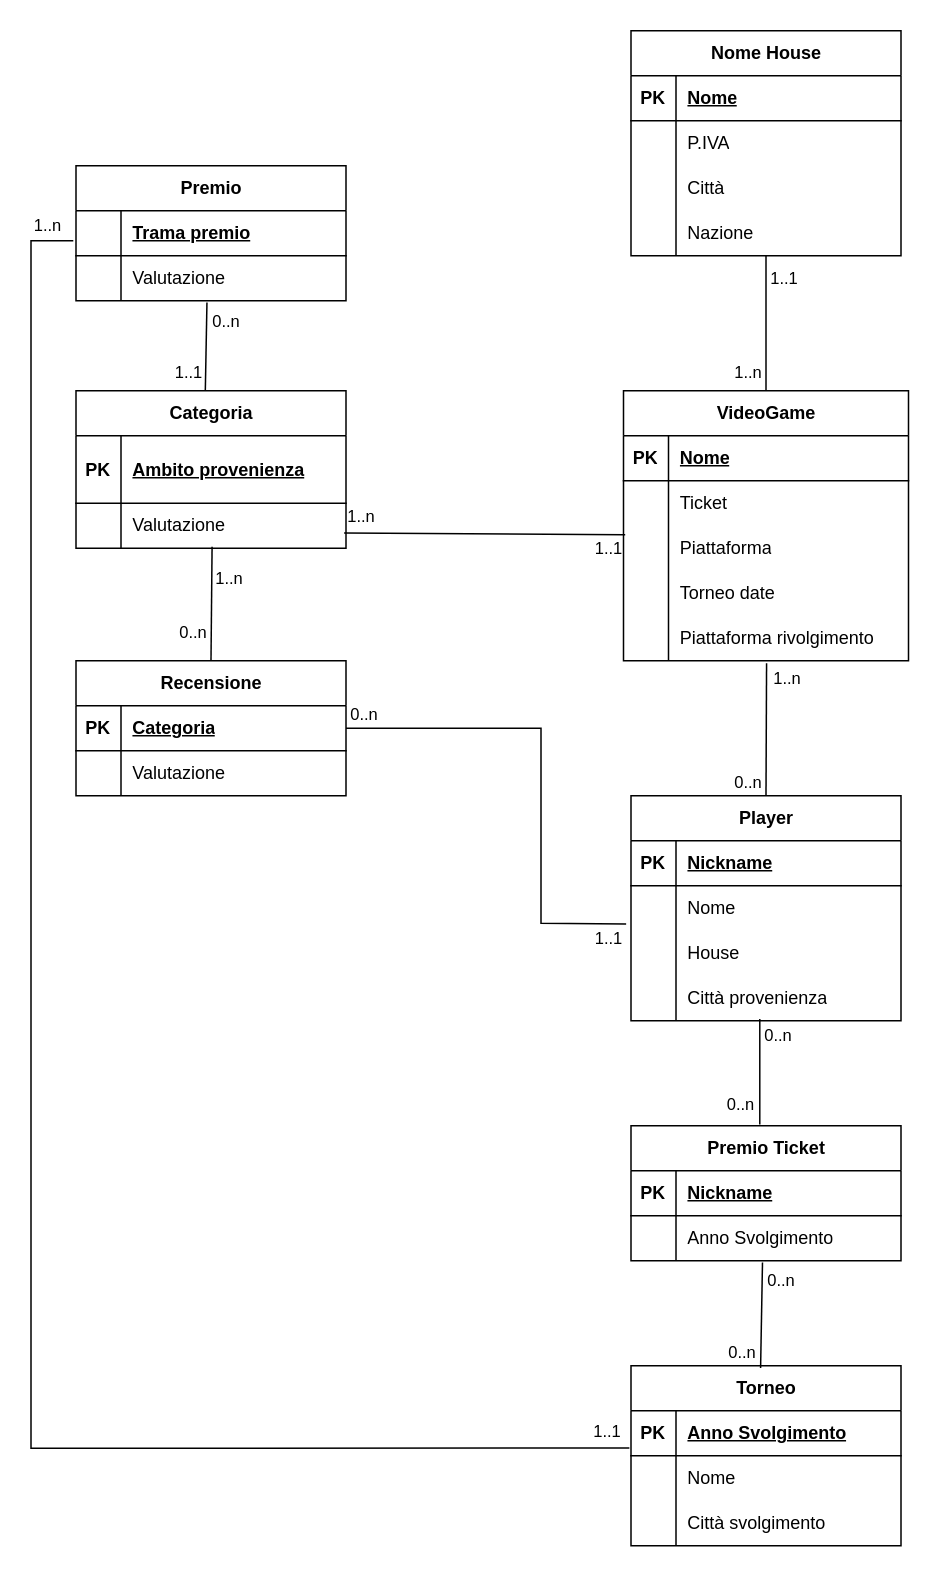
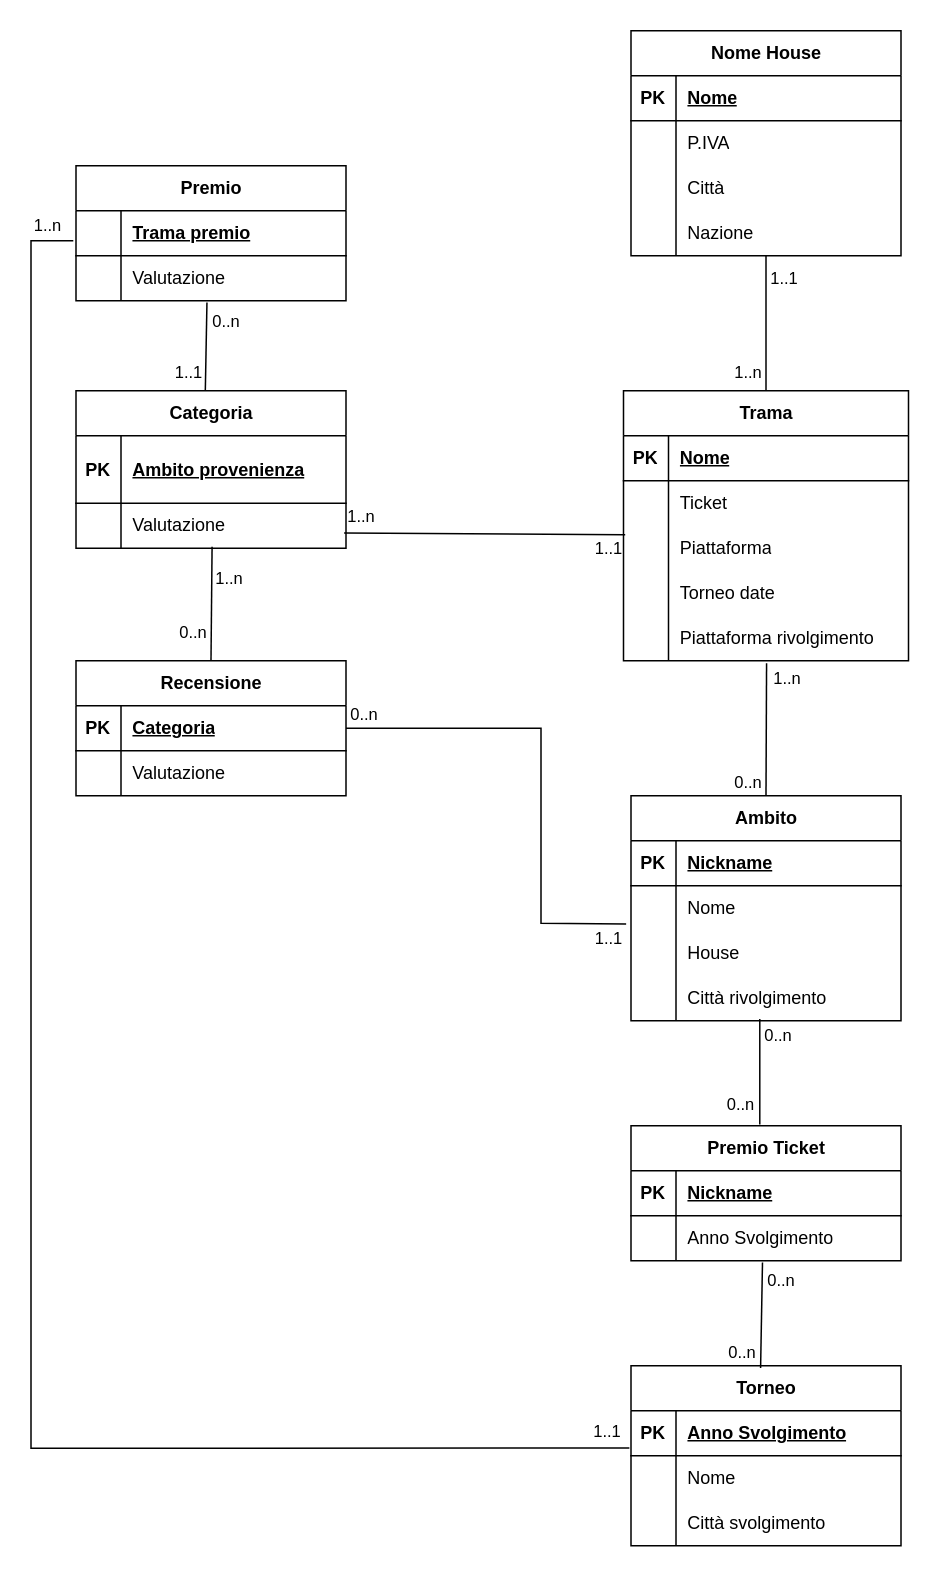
node "VideoGame": label "VideoGame" -> "Trama"
node "Player": label "Player" -> "Ambito"
node "Città provenienza": label "Città provenienza" -> "Città rivolgimento"
